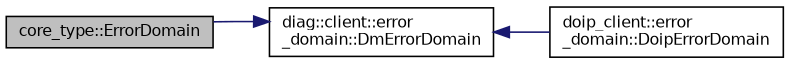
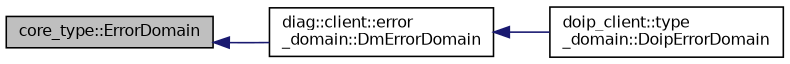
edge "core_type::ErrorDomain" -> "diag::client::error _domain::DmErrorDomain": reversed
node "doip_client::error _domain::DoipErrorDomain": label "doip_client::error _domain::DoipErrorDomain" -> "doip_client::type _domain::DoipErrorDomain"
